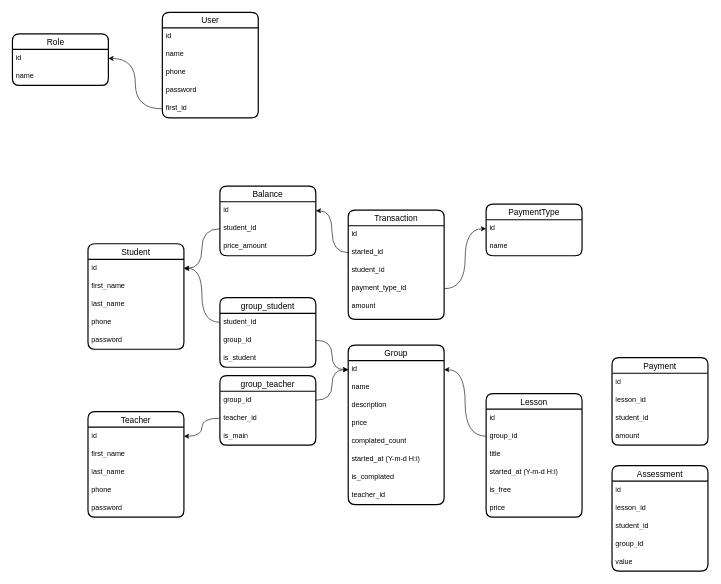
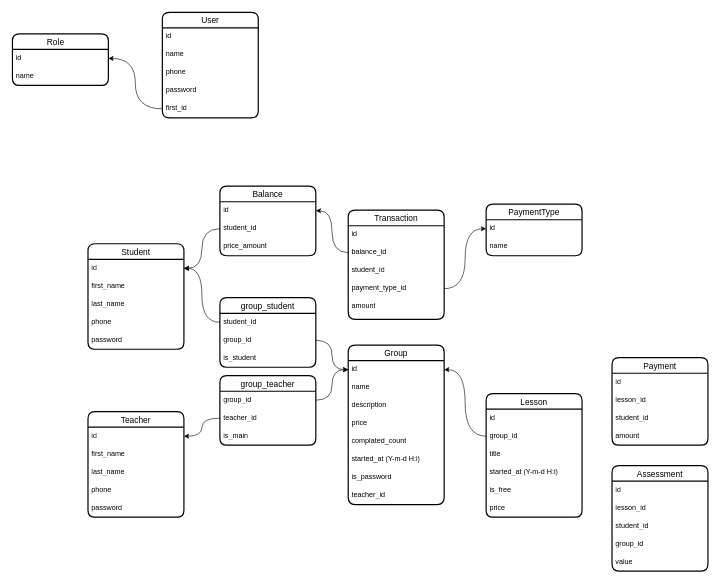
node "started_id": label "started_id" -> "balance_id"
node "is_complated": label "is_complated" -> "is_password"
